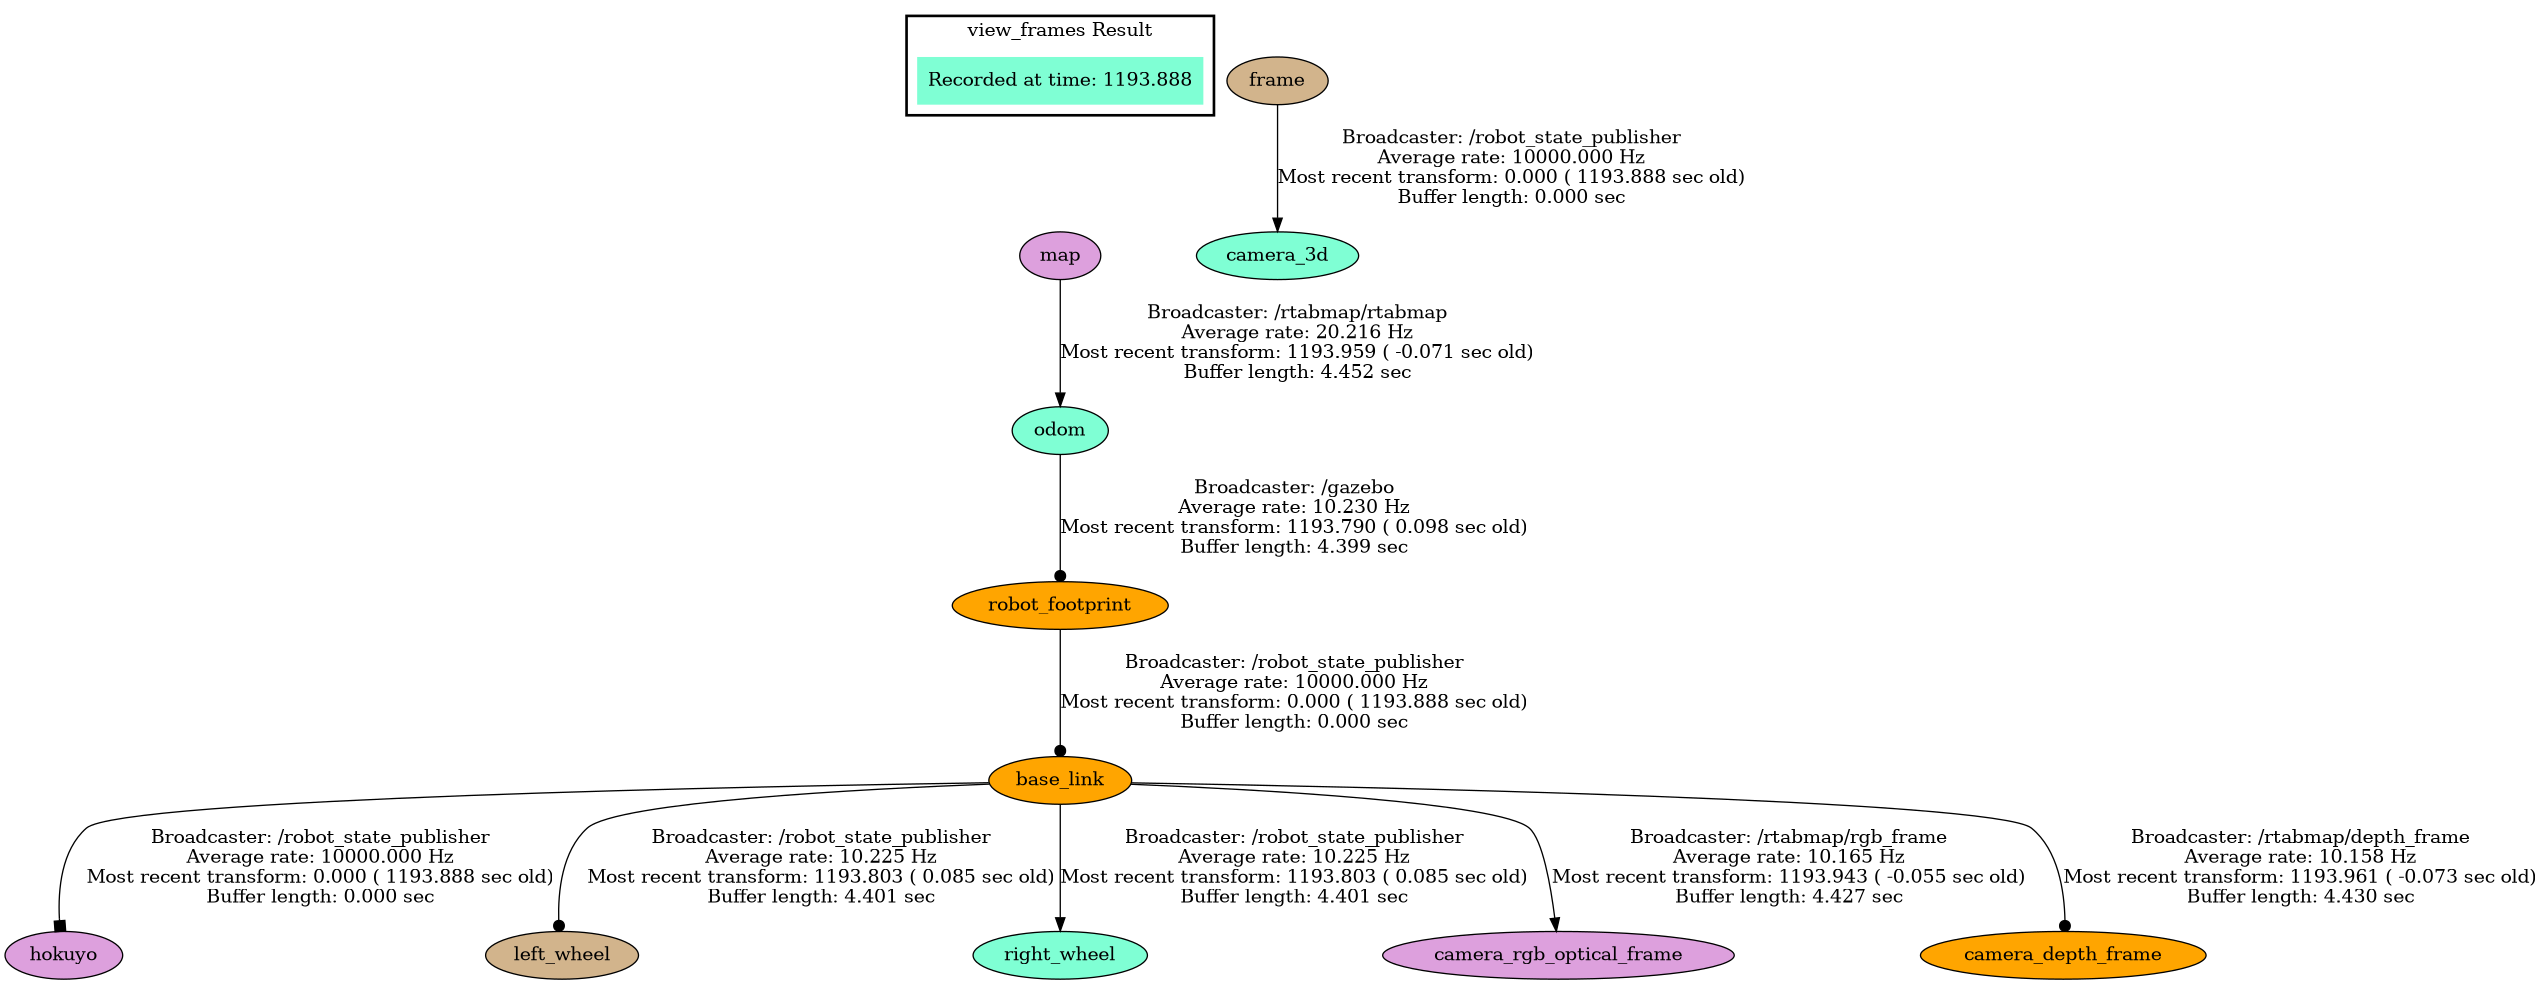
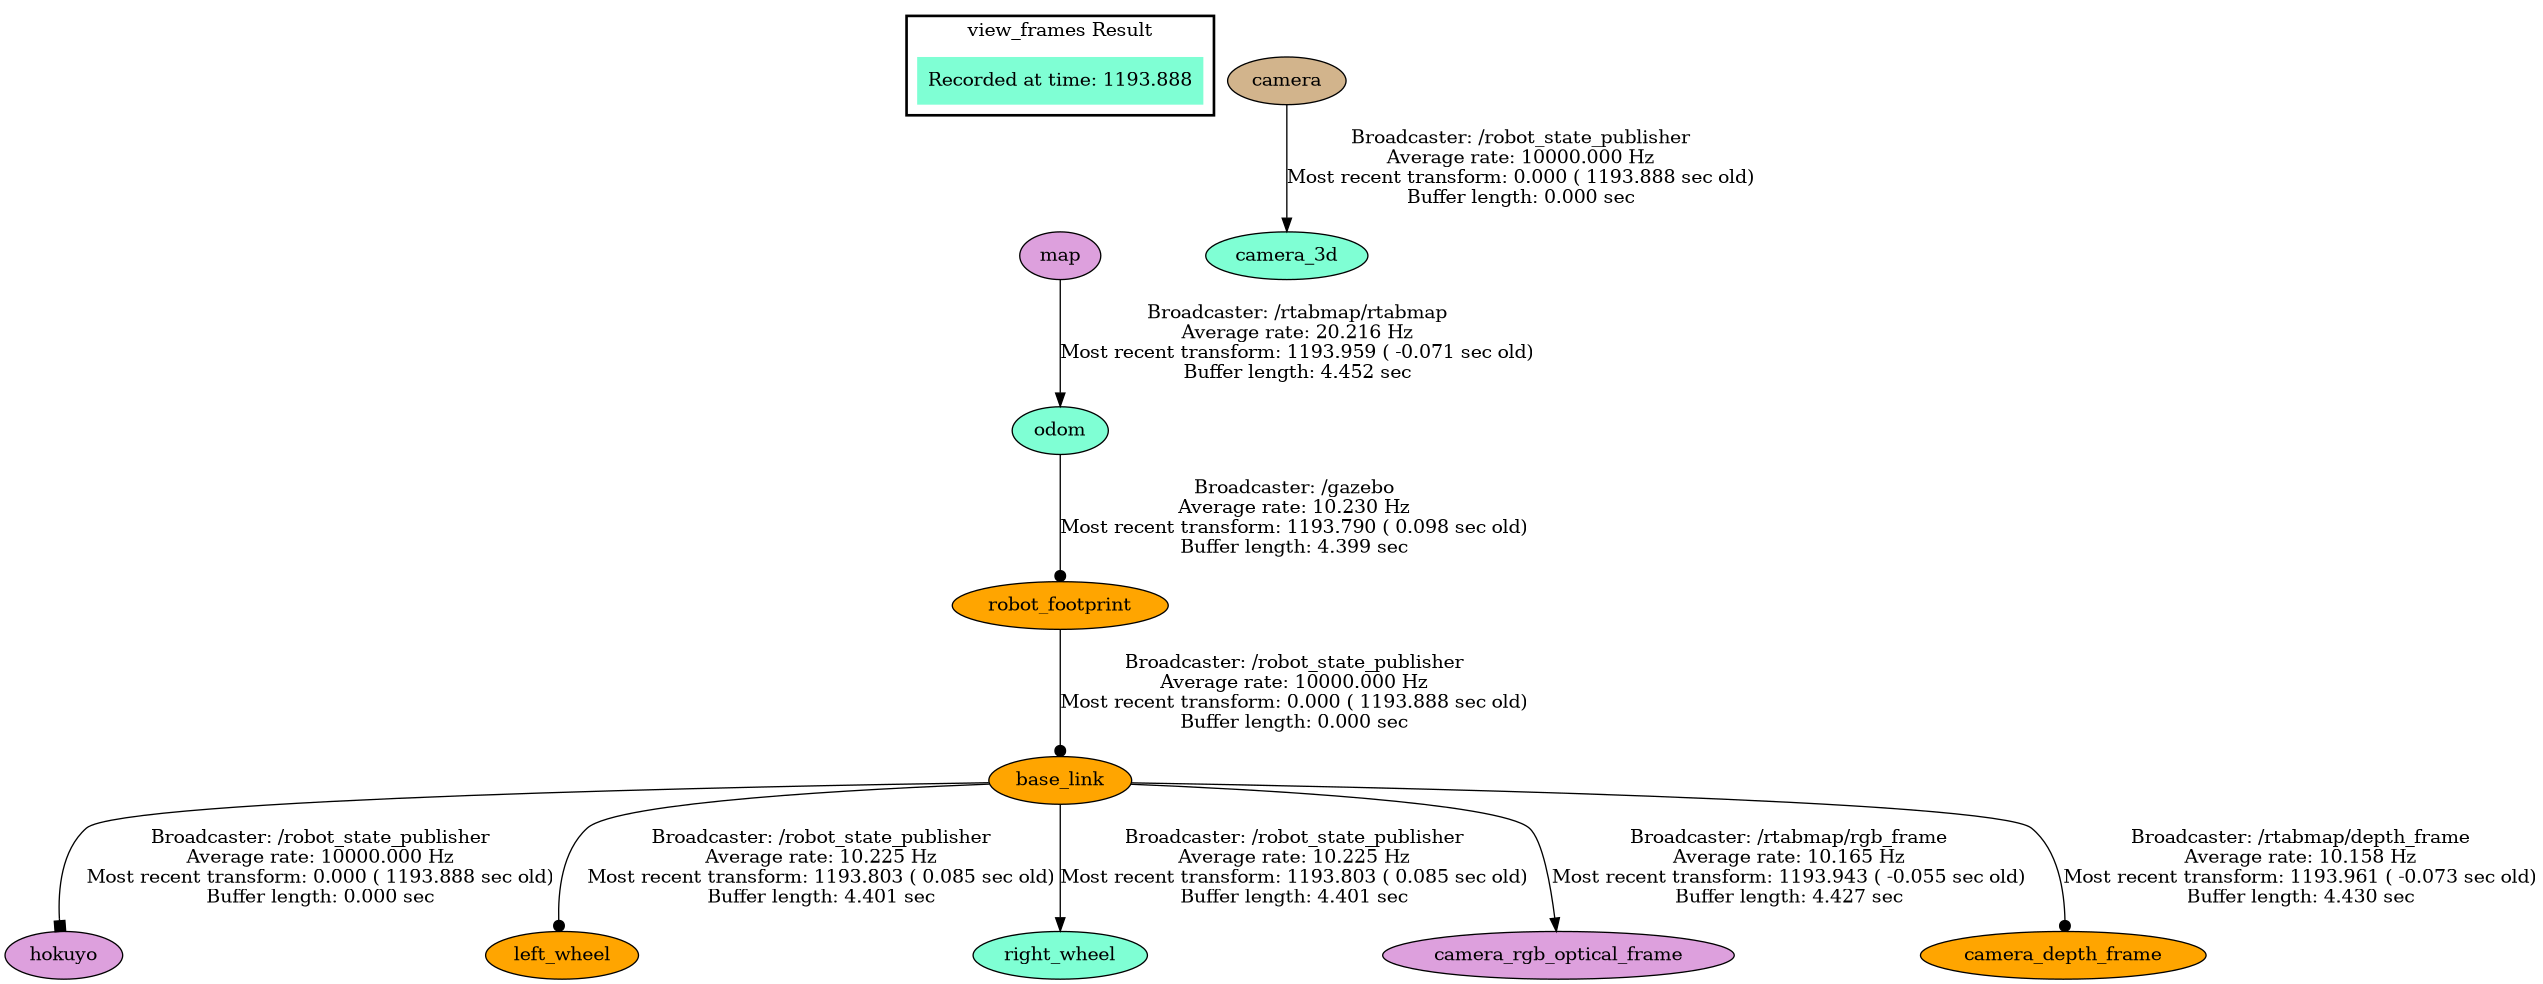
node "frame": label "frame" -> "camera"
node "left_wheel": fillcolor tan -> orange
